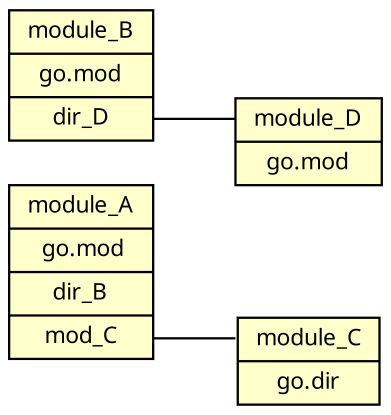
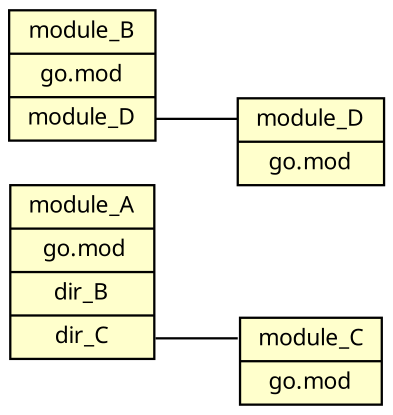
node "module_B": text "dir_D" -> "module_D"
node "module_A": text "mod_C" -> "dir_C"
node "module_C": text "go.dir" -> "go.mod"
